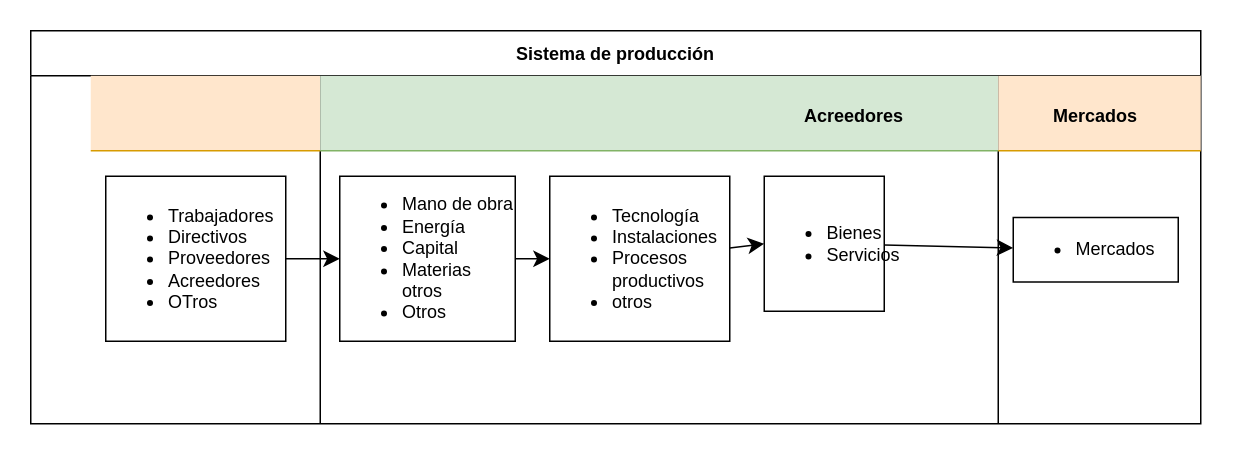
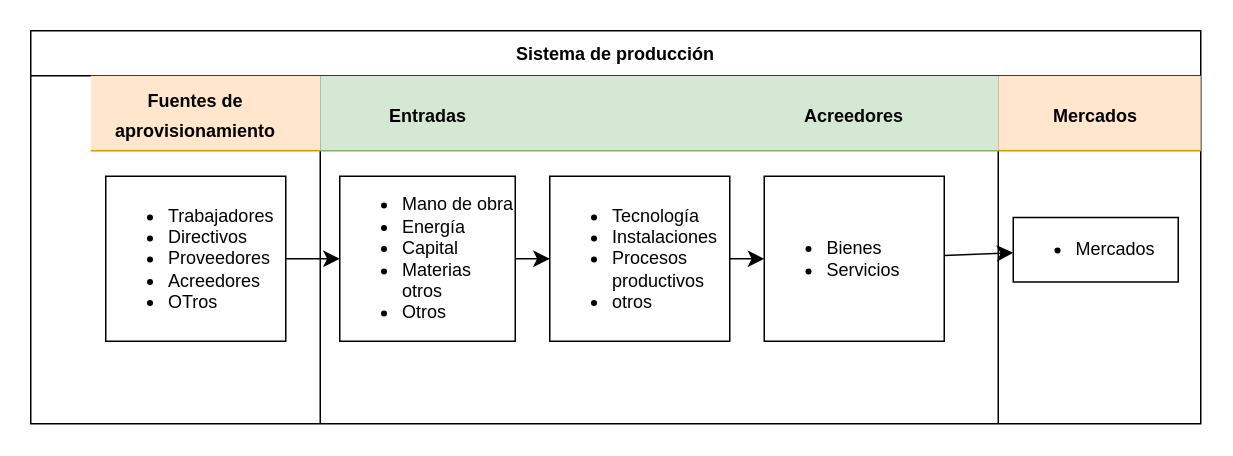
node "Fuentes de aprovisionamiento": added
node "Entradas": added
node "Bienes Servicios": size 120x135 -> 180x165
